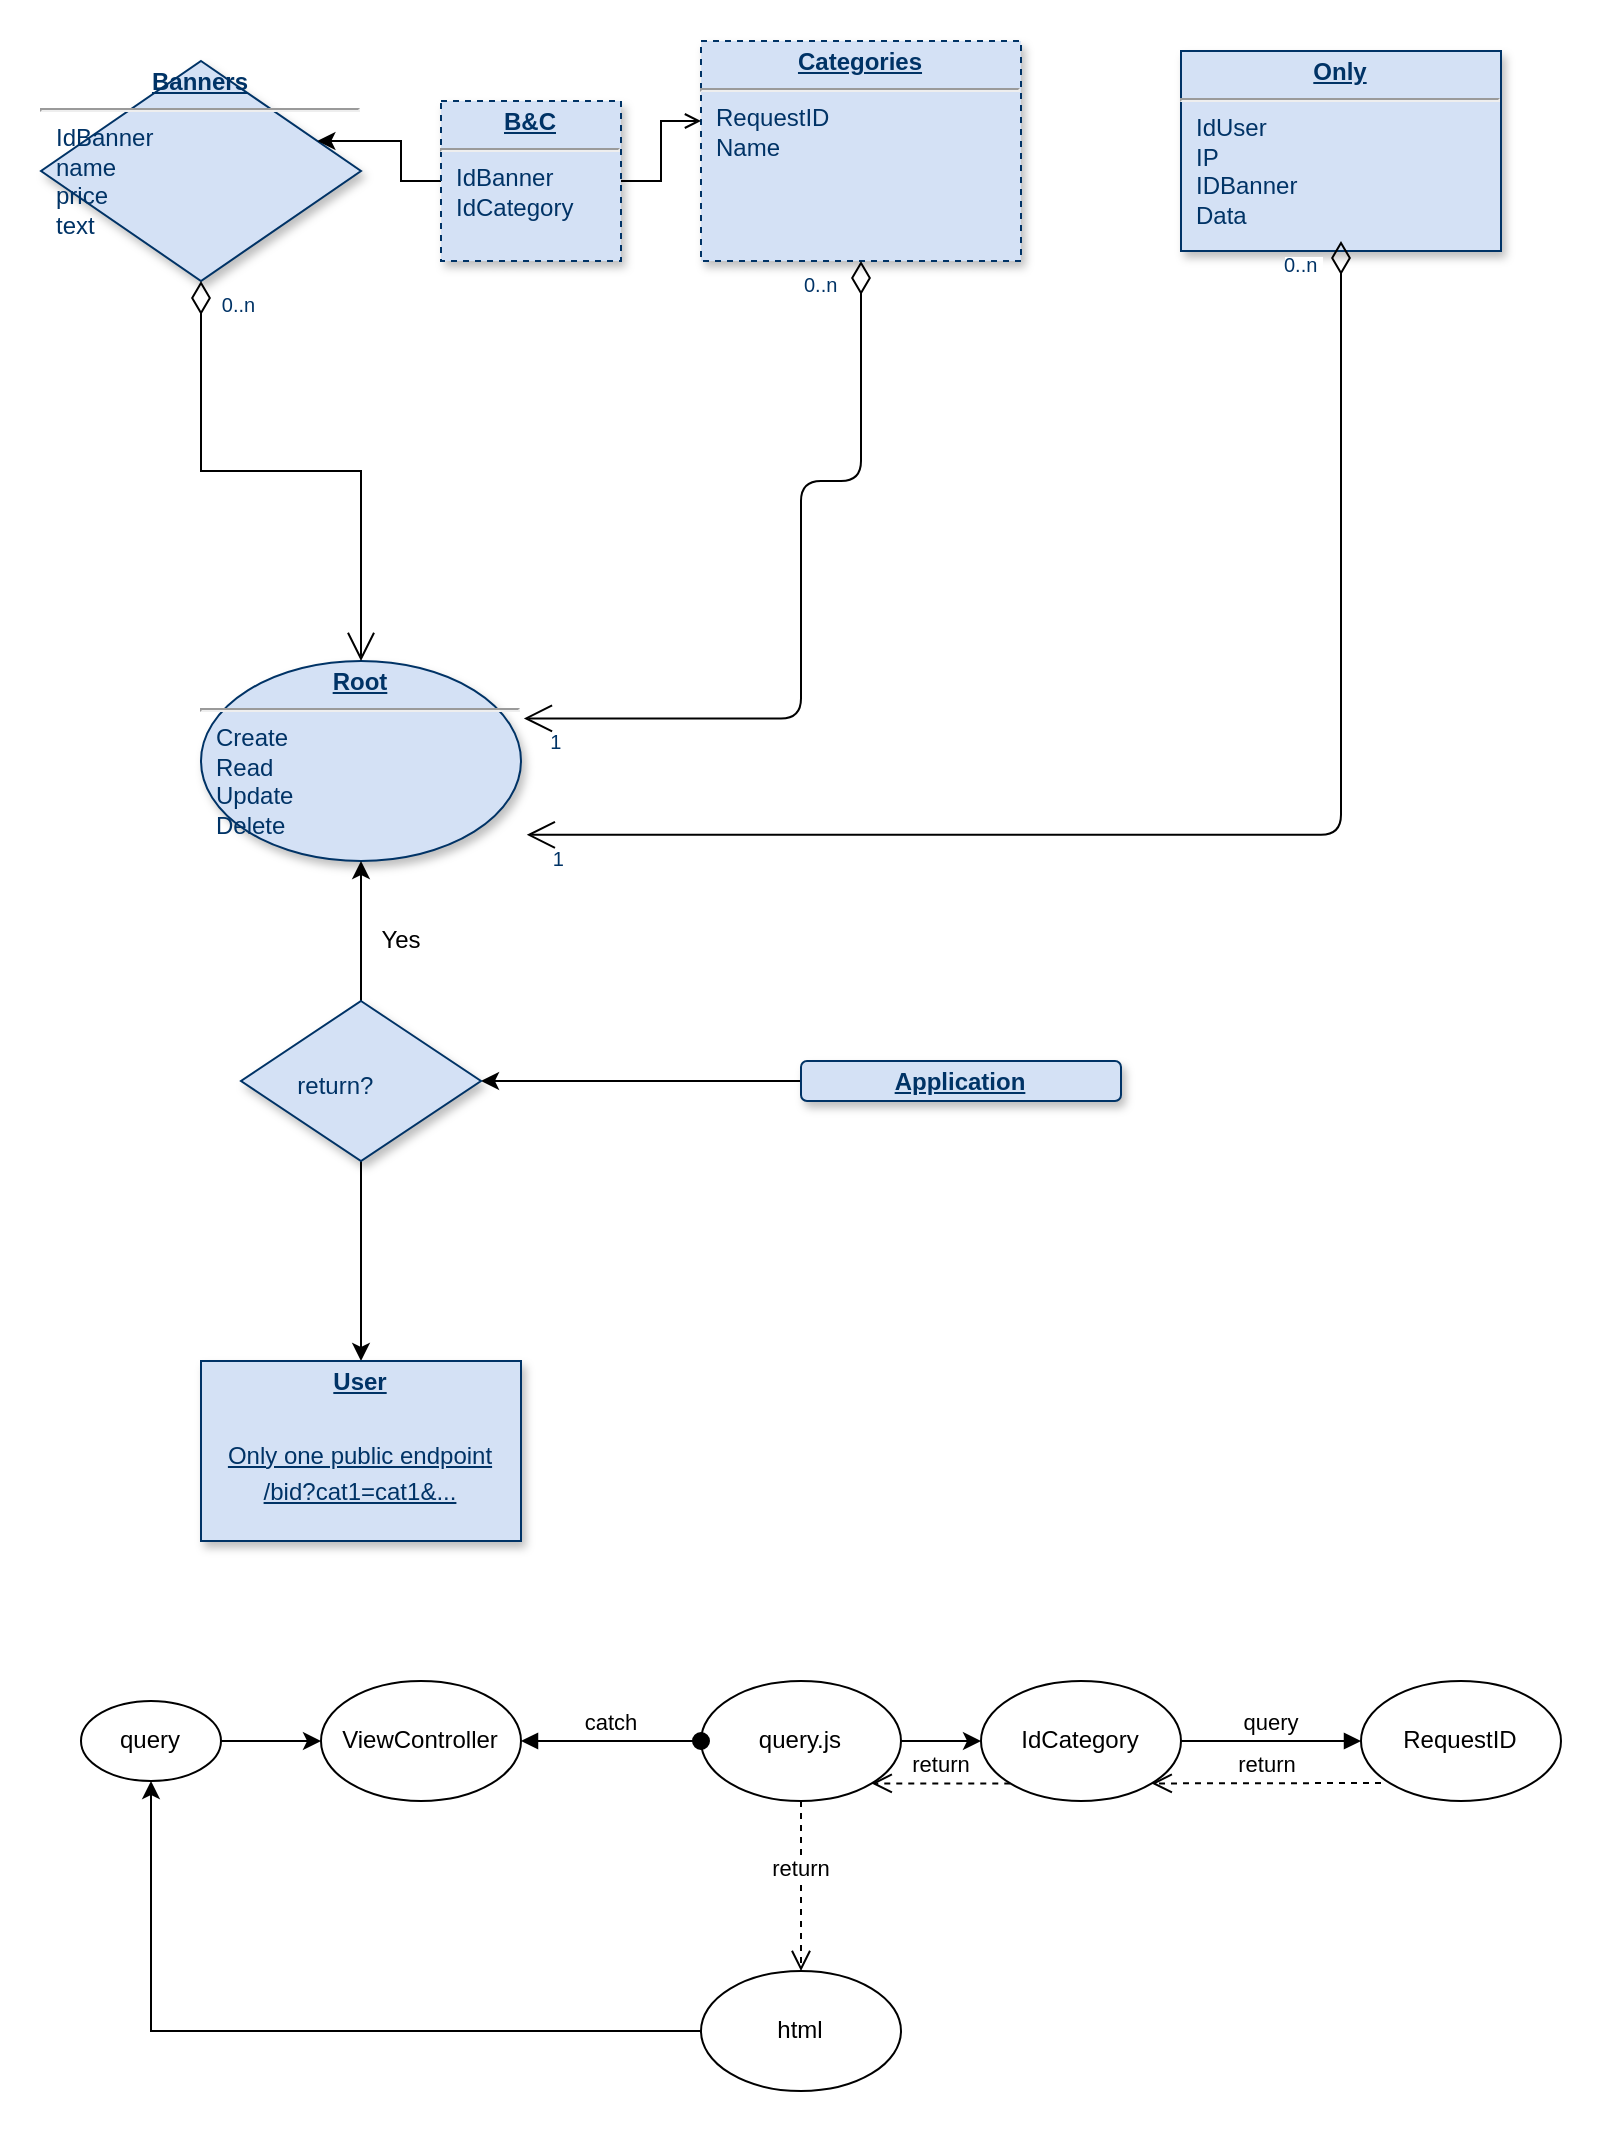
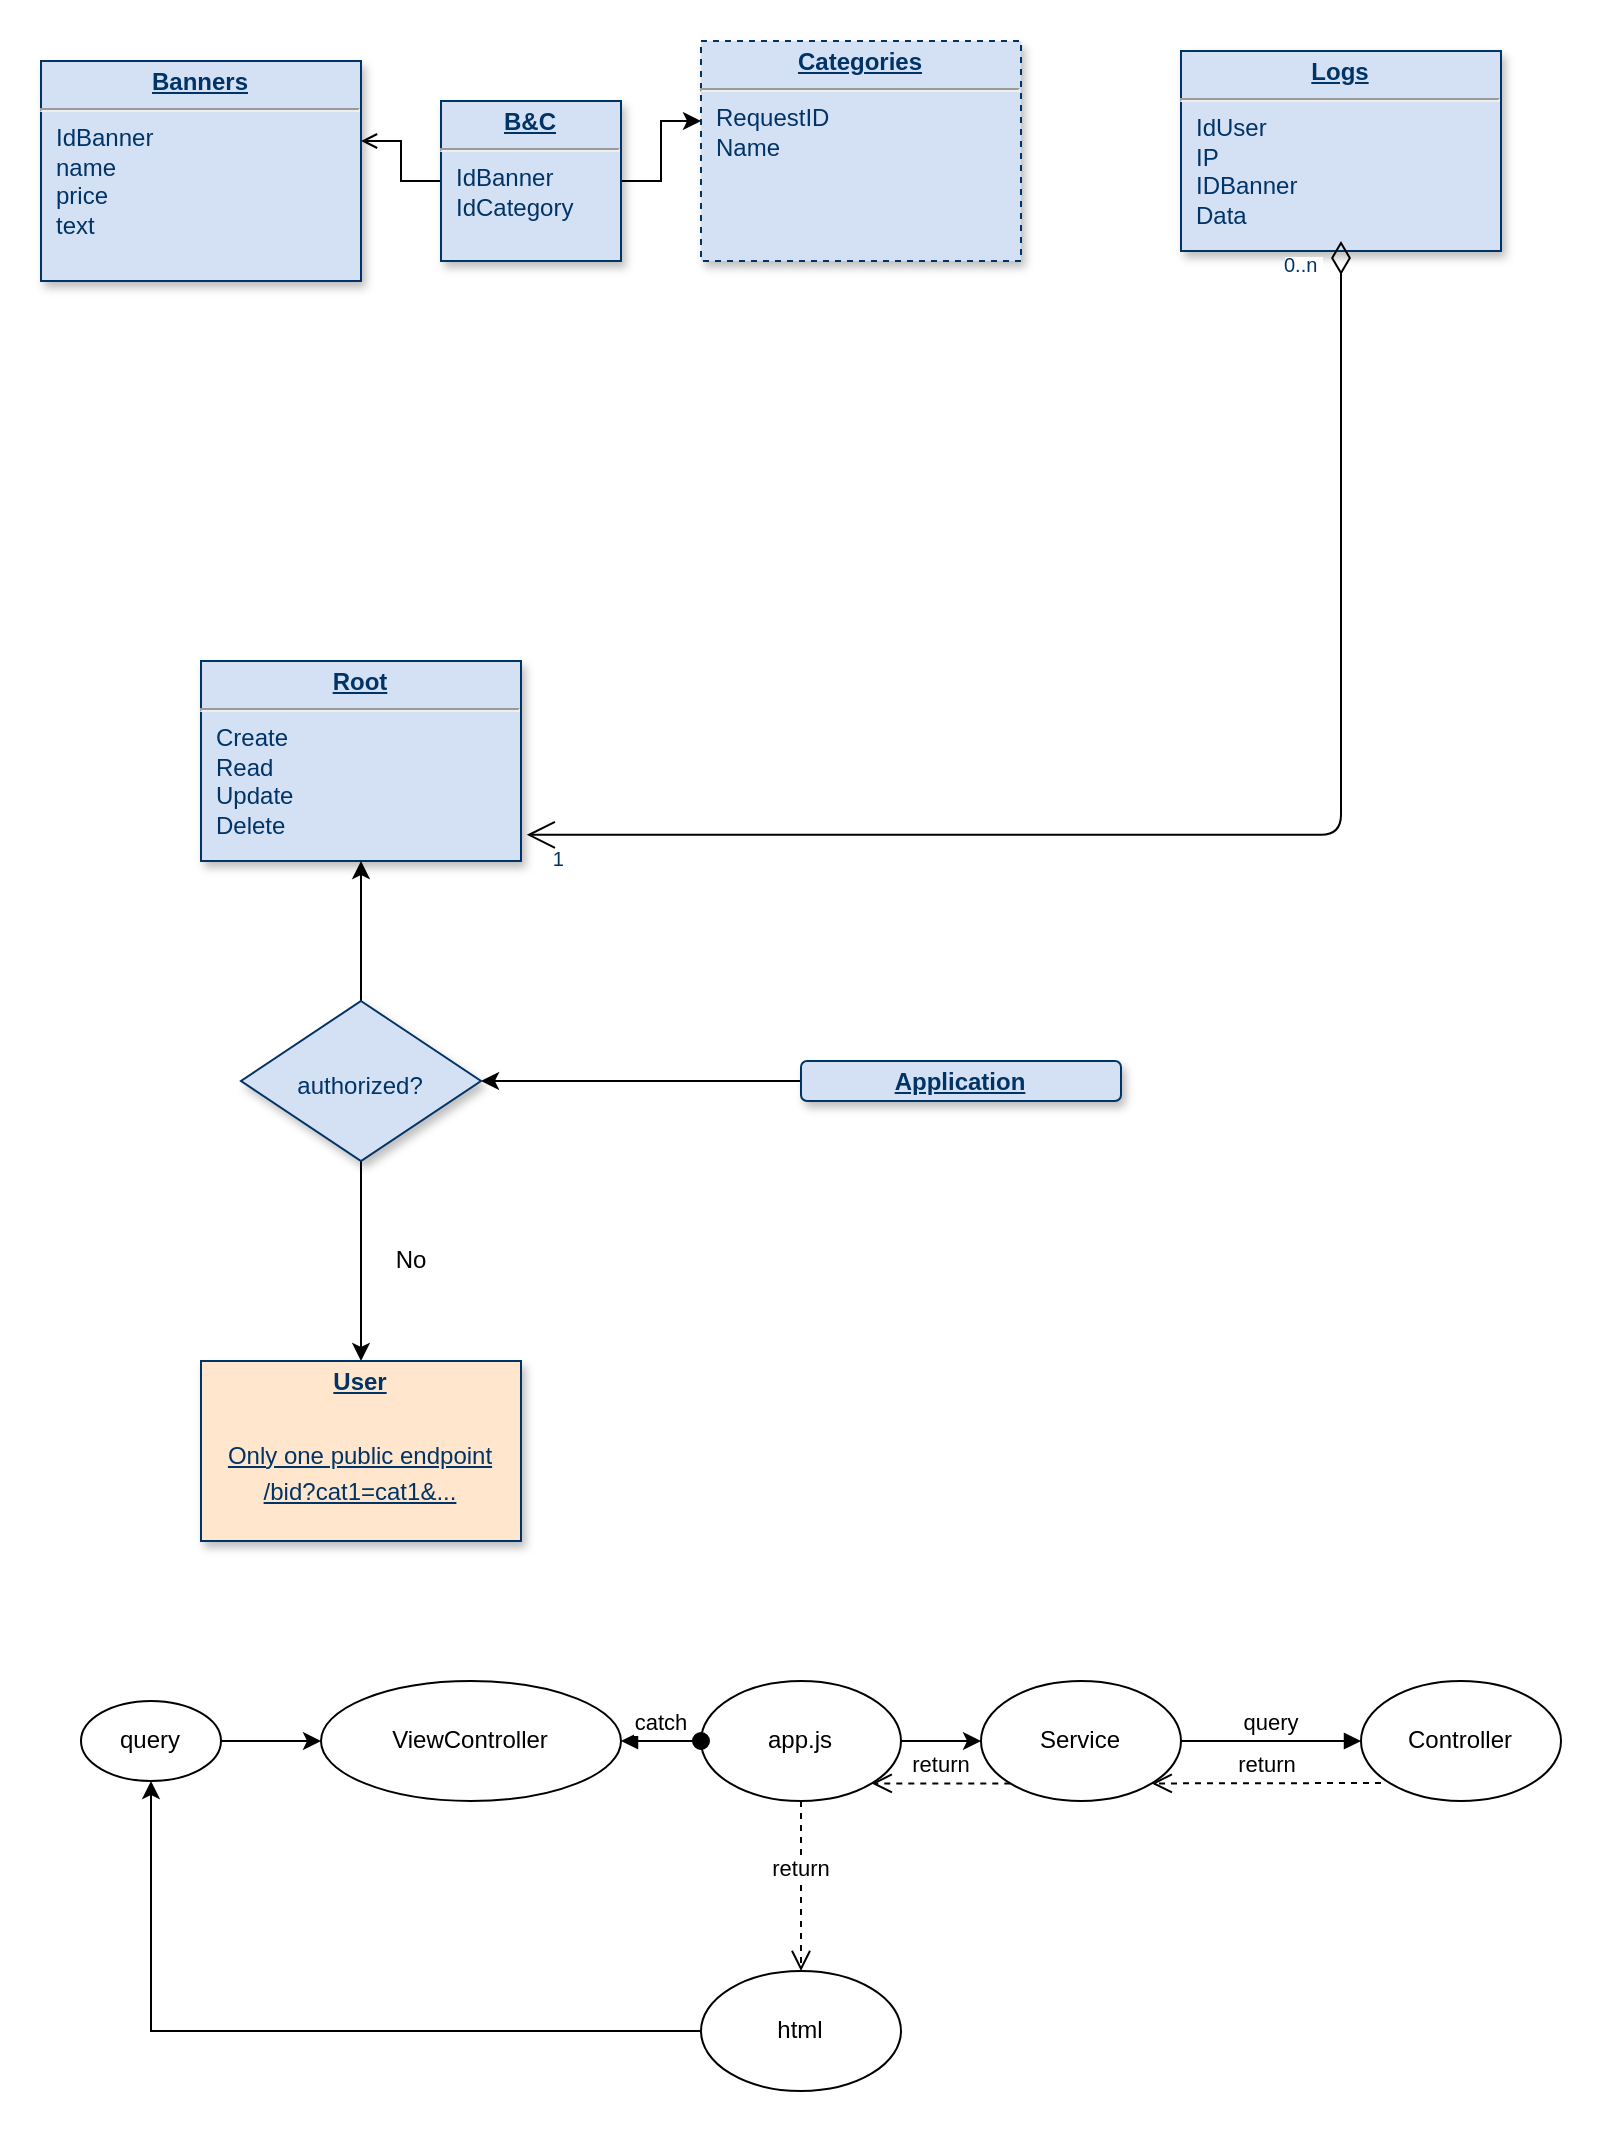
edge "B&C IdBanner IdCategory" -> "Categories RequestID Name": arrowhead open -> classic
node "Only IdUser IP IDBanner Data": label "Only IdUser IP IDBanner Data" -> "Logs IdUser IP IDBanner Data"
edge "B&C IdBanner IdCategory" -> "Banners IdBanner name price text": arrowhead classic -> open
node "Banners IdBanner name price text": shape diamond -> rectangle
node "B&C IdBanner IdCategory": style dashed -> solid
edge "Banners IdBanner name price text" -- "Root Create Read Update Delete": removed, label "0..n"
edge "Categories RequestID Name" -- "Root Create Read Update Delete": removed, labels "0..n", "1"
node "Root Create Read Update Delete": shape ellipse -> rectangle
node "Yes": removed
node "return?": label "return?" -> "authorized?"
node "No": added
node "User Only one public endpoint /bid?cat1=cat1&...": fillcolor #d4e1f5 -> #ffe6cc
node "ViewController": size 200x120 -> 300x120
node "query.js": label "query.js" -> "app.js"
node "IdCategory": label "IdCategory" -> "Service"
node "RequestID": label "RequestID" -> "Controller"
